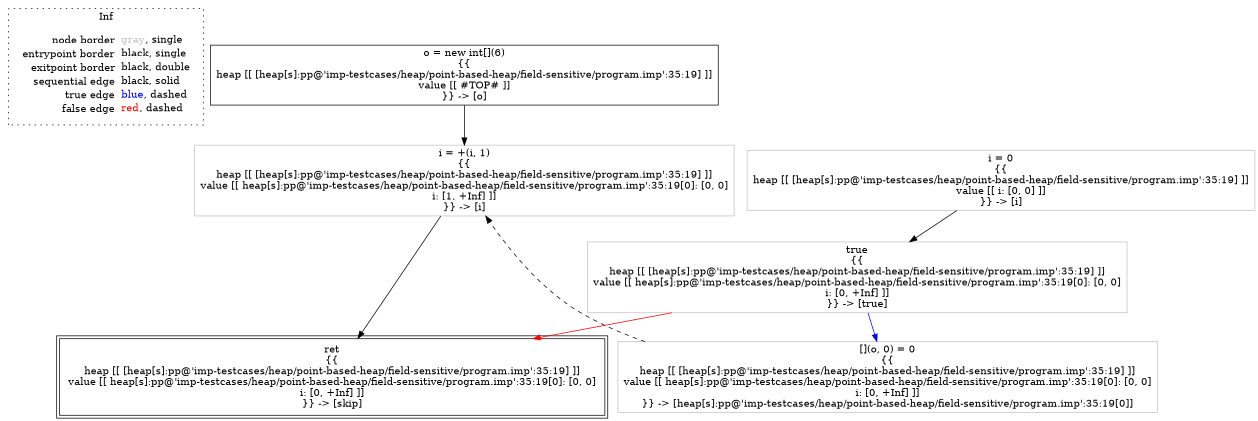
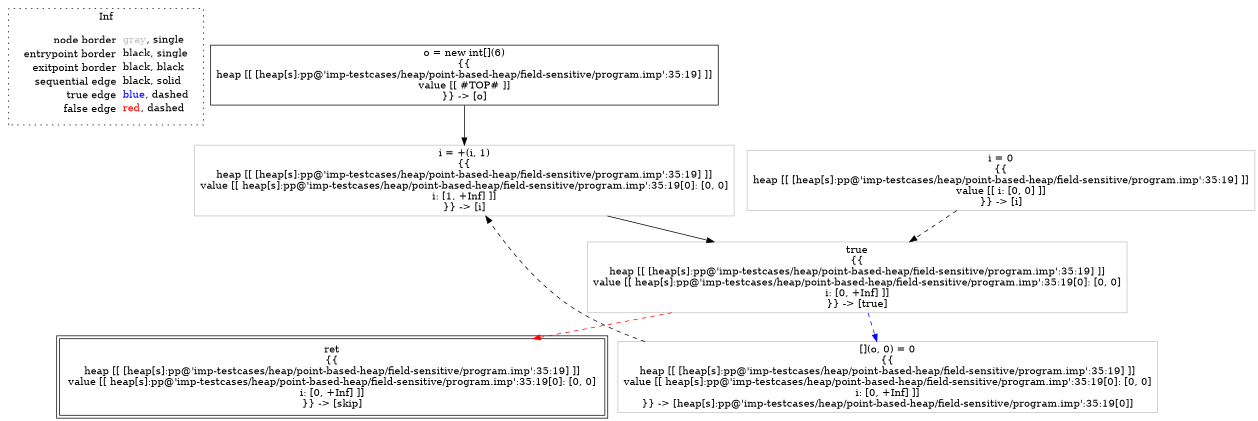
node "node border": text ", double" -> ", black"
edge "i = 0" -> "true": style solid -> dashed
edge "i = +(i, 1)" -> "ret": now "i = +(i, 1)" -> "true"
edge "true" -> "ret": style solid -> dashed
edge "true" -> "[](o, 0) = 0": style solid -> dashed
